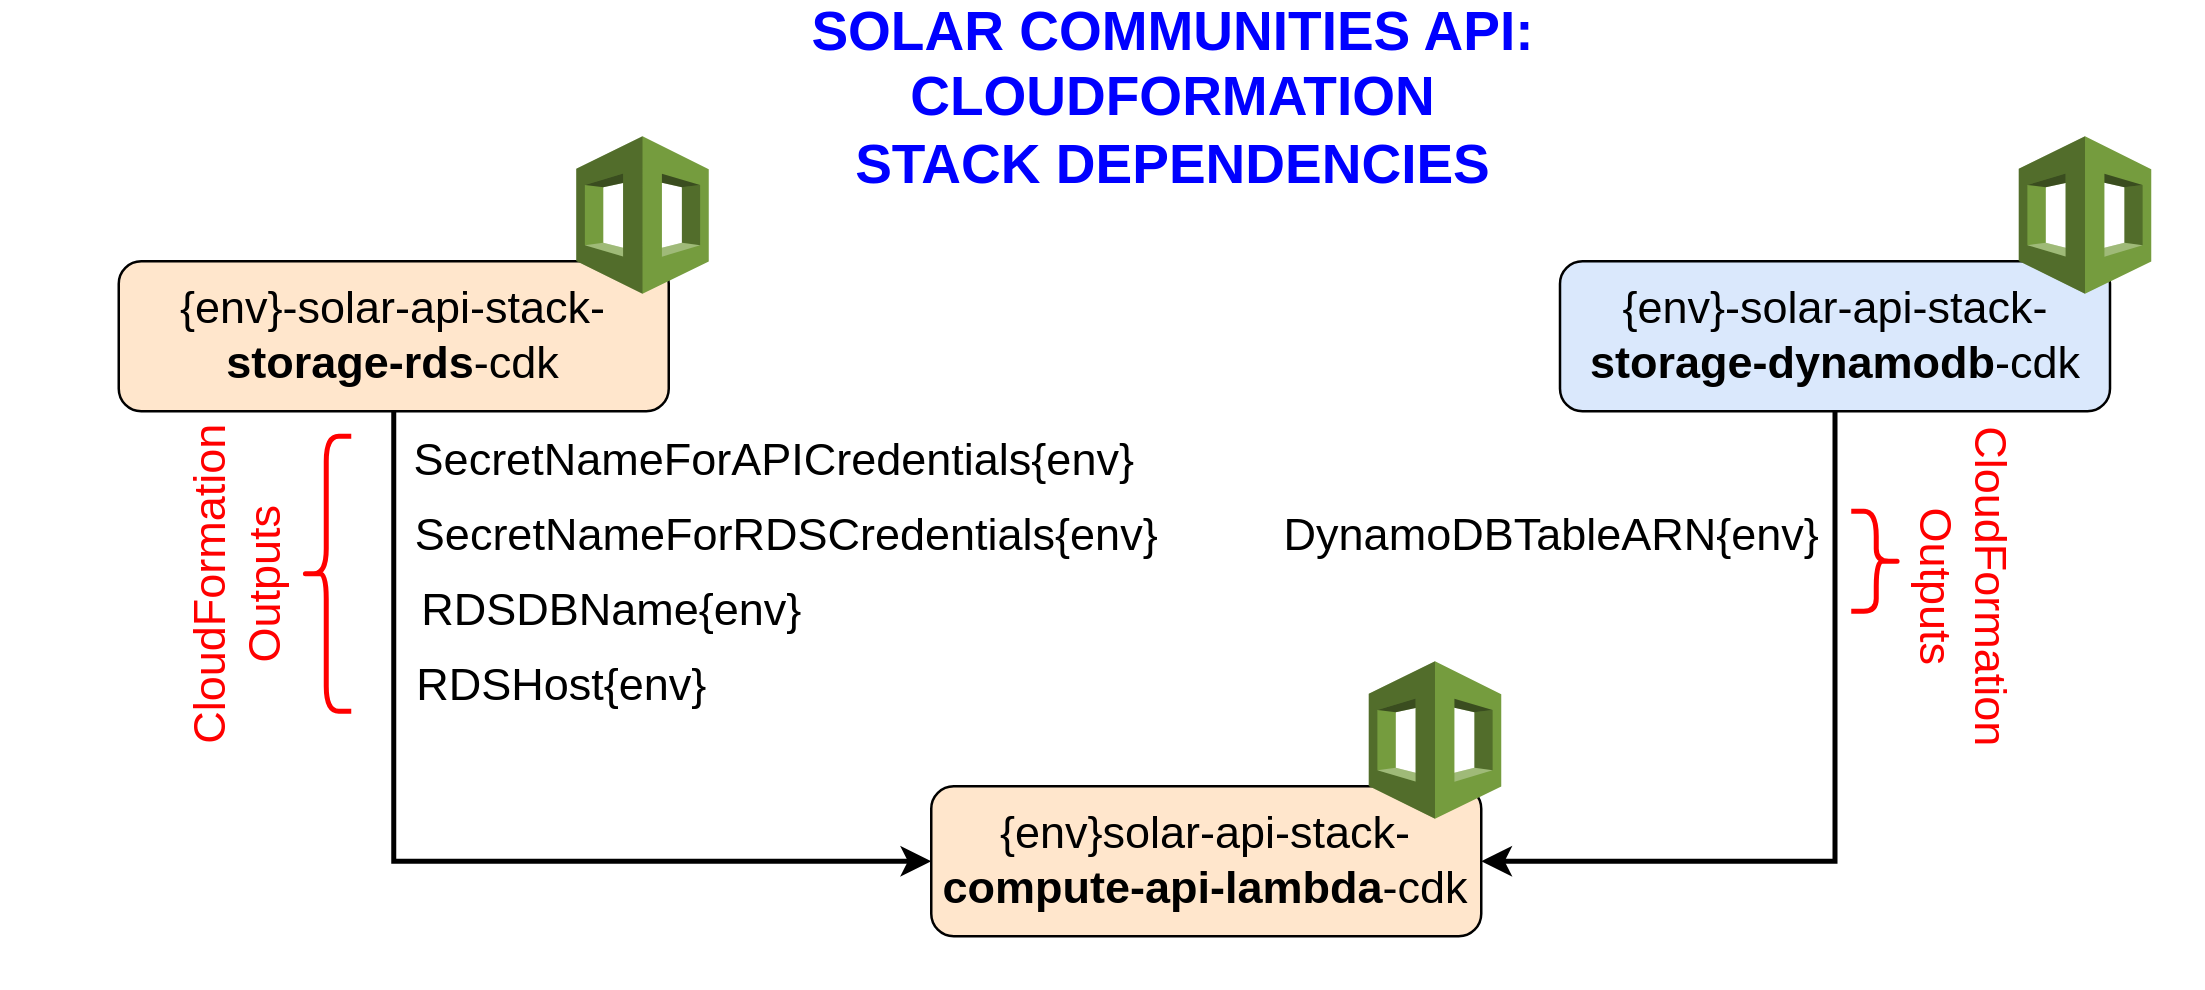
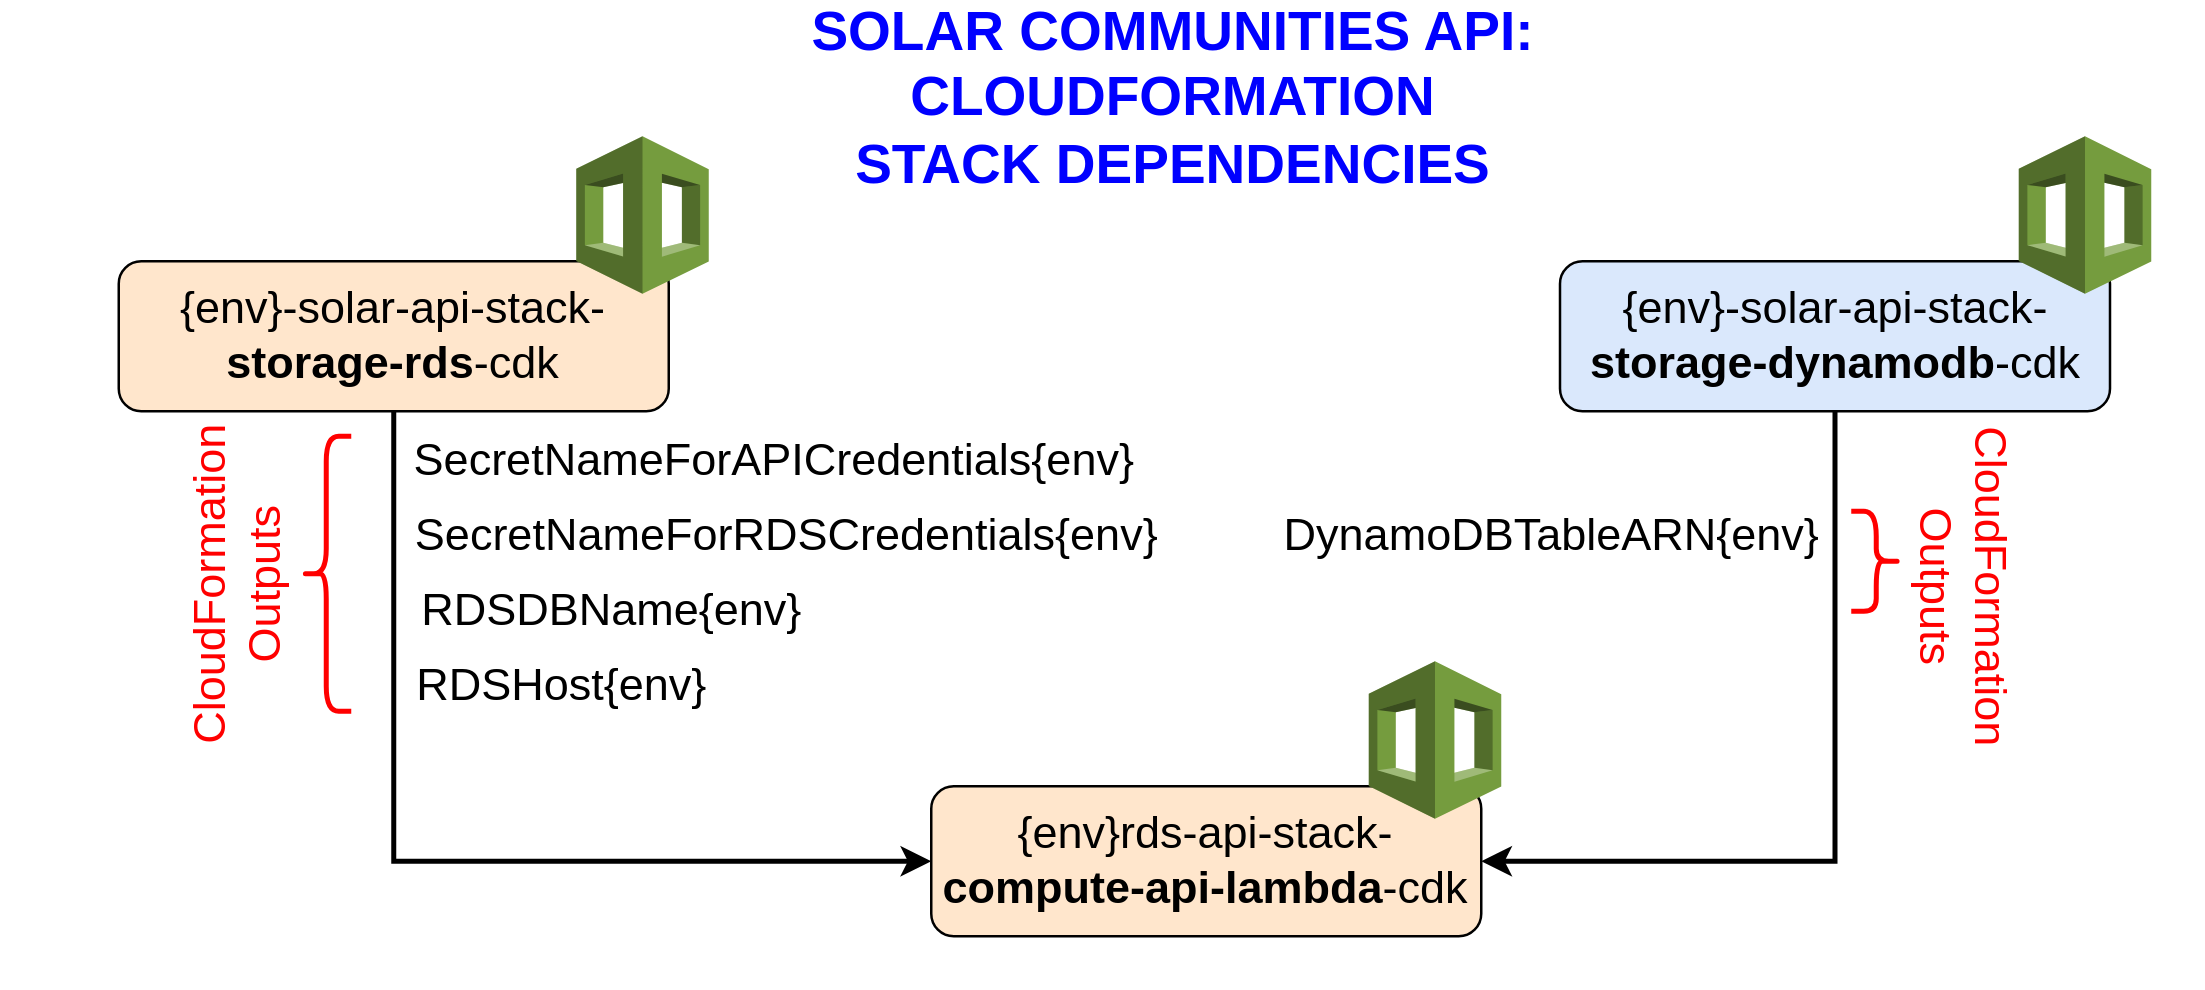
node "{env}solar-api-stack-compute-api-lambda-cdk": label "{env}solar-api-stack-compute-api-lambda-cdk" -> "{env}rds-api-stack-compute-api-lambda-cdk"
